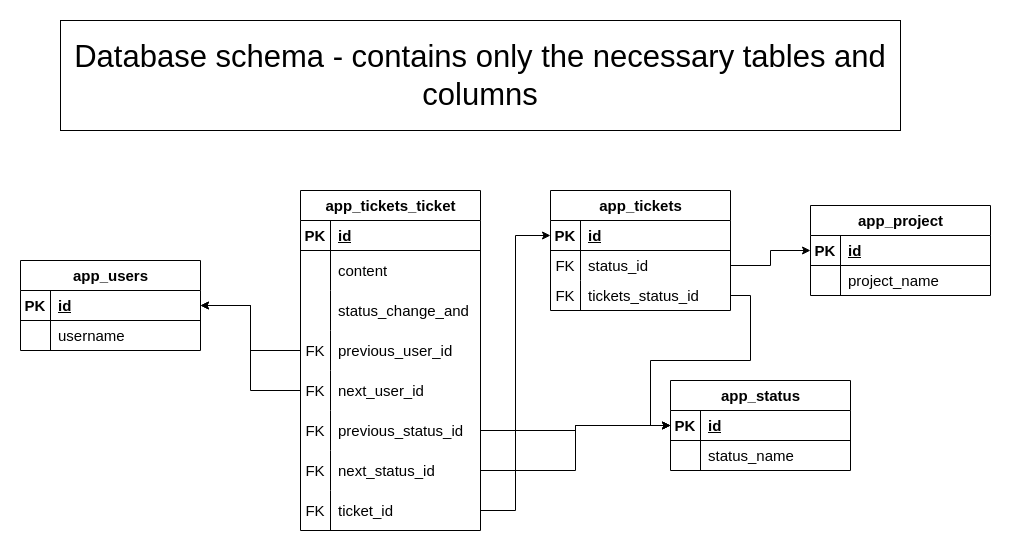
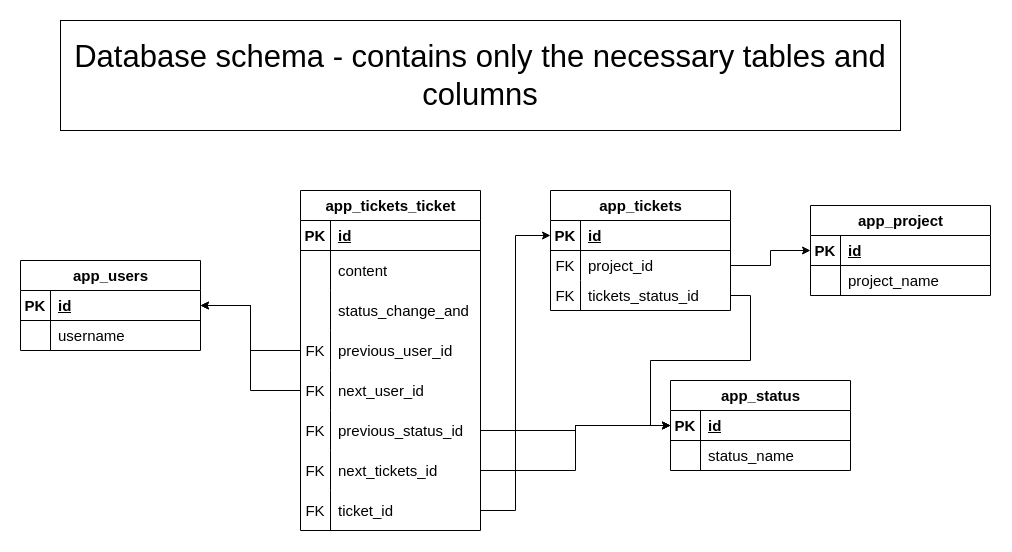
node "status_id": label "status_id" -> "project_id"
node "next_status_id": label "next_status_id" -> "next_tickets_id"
